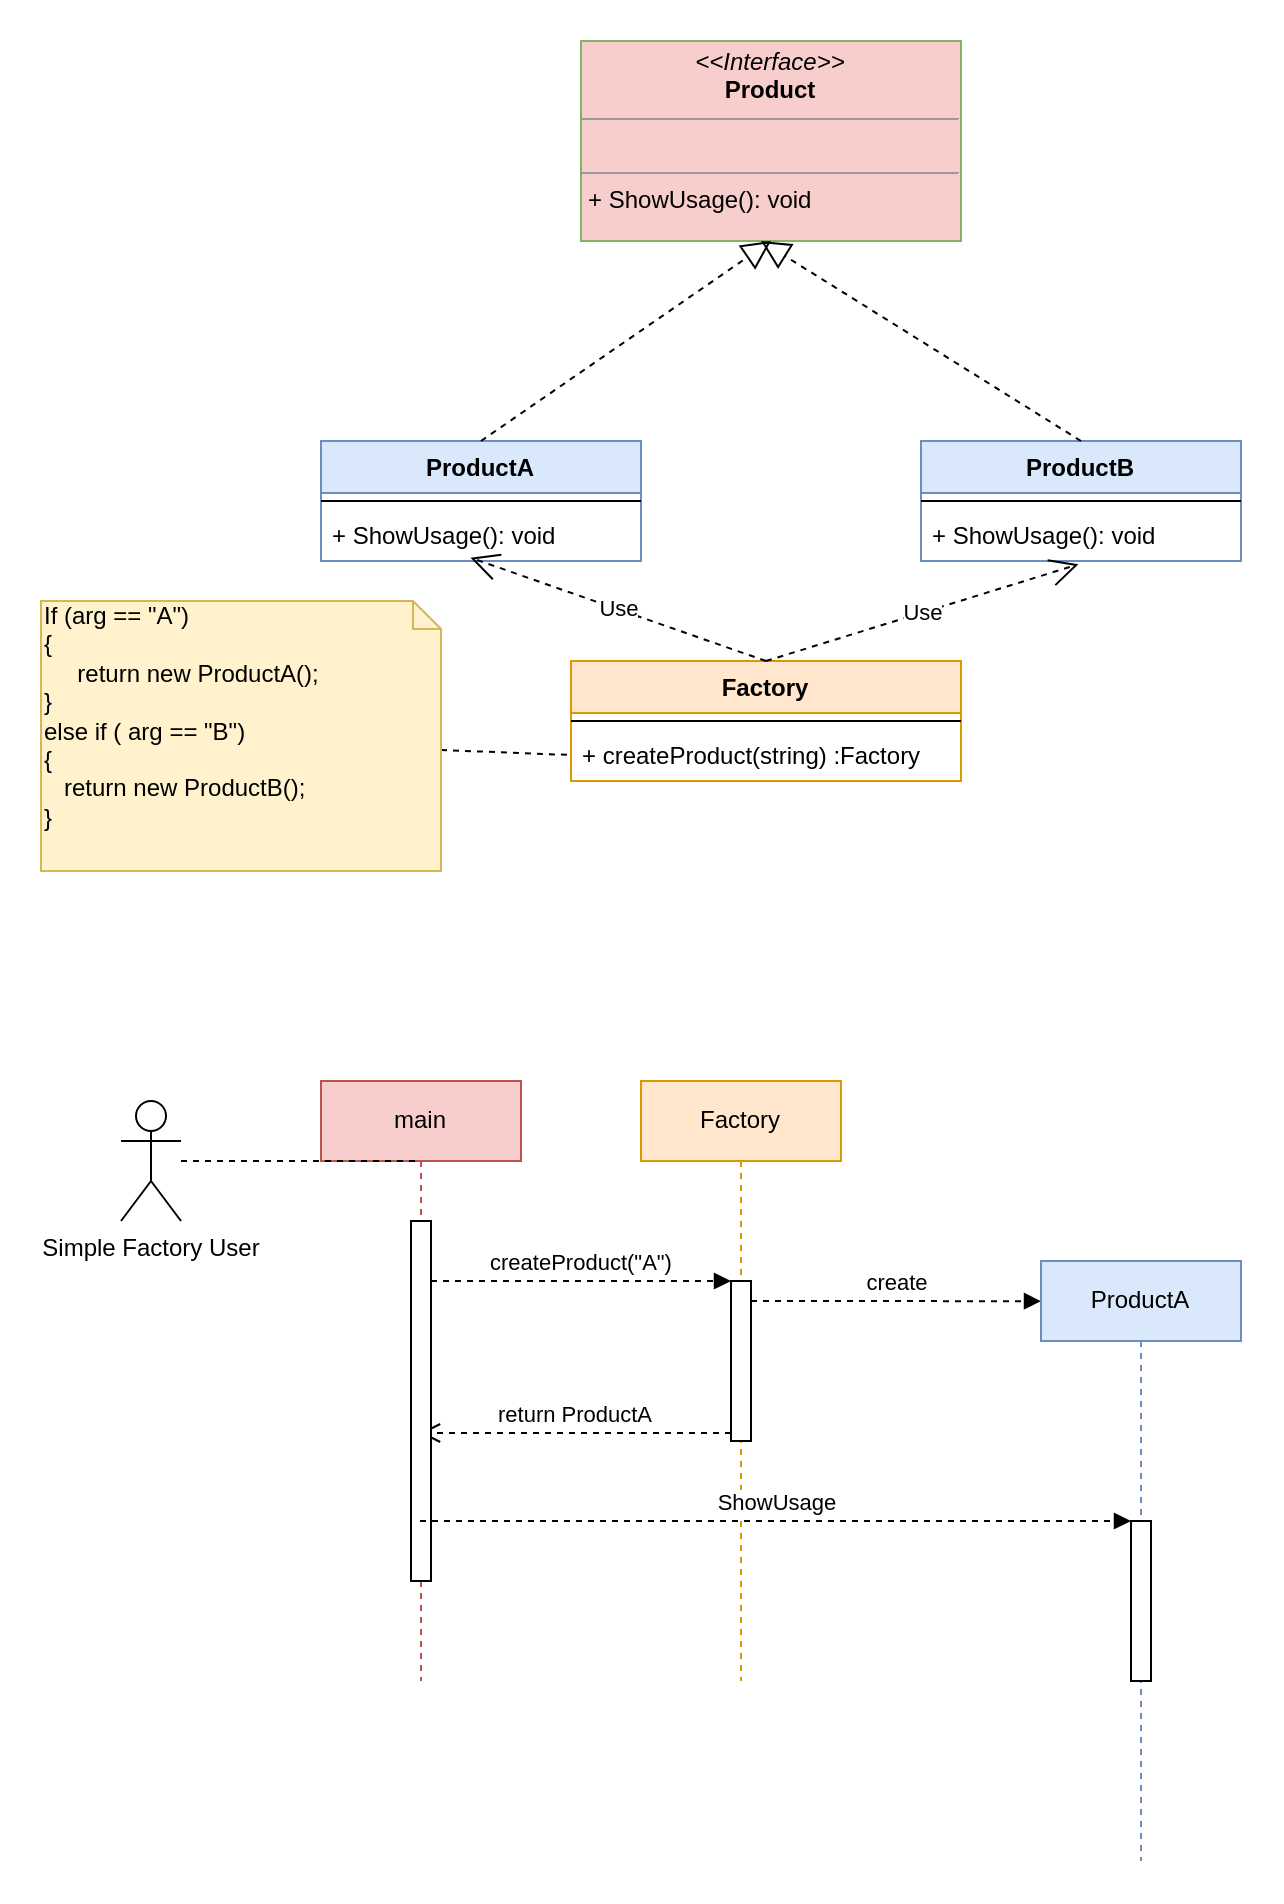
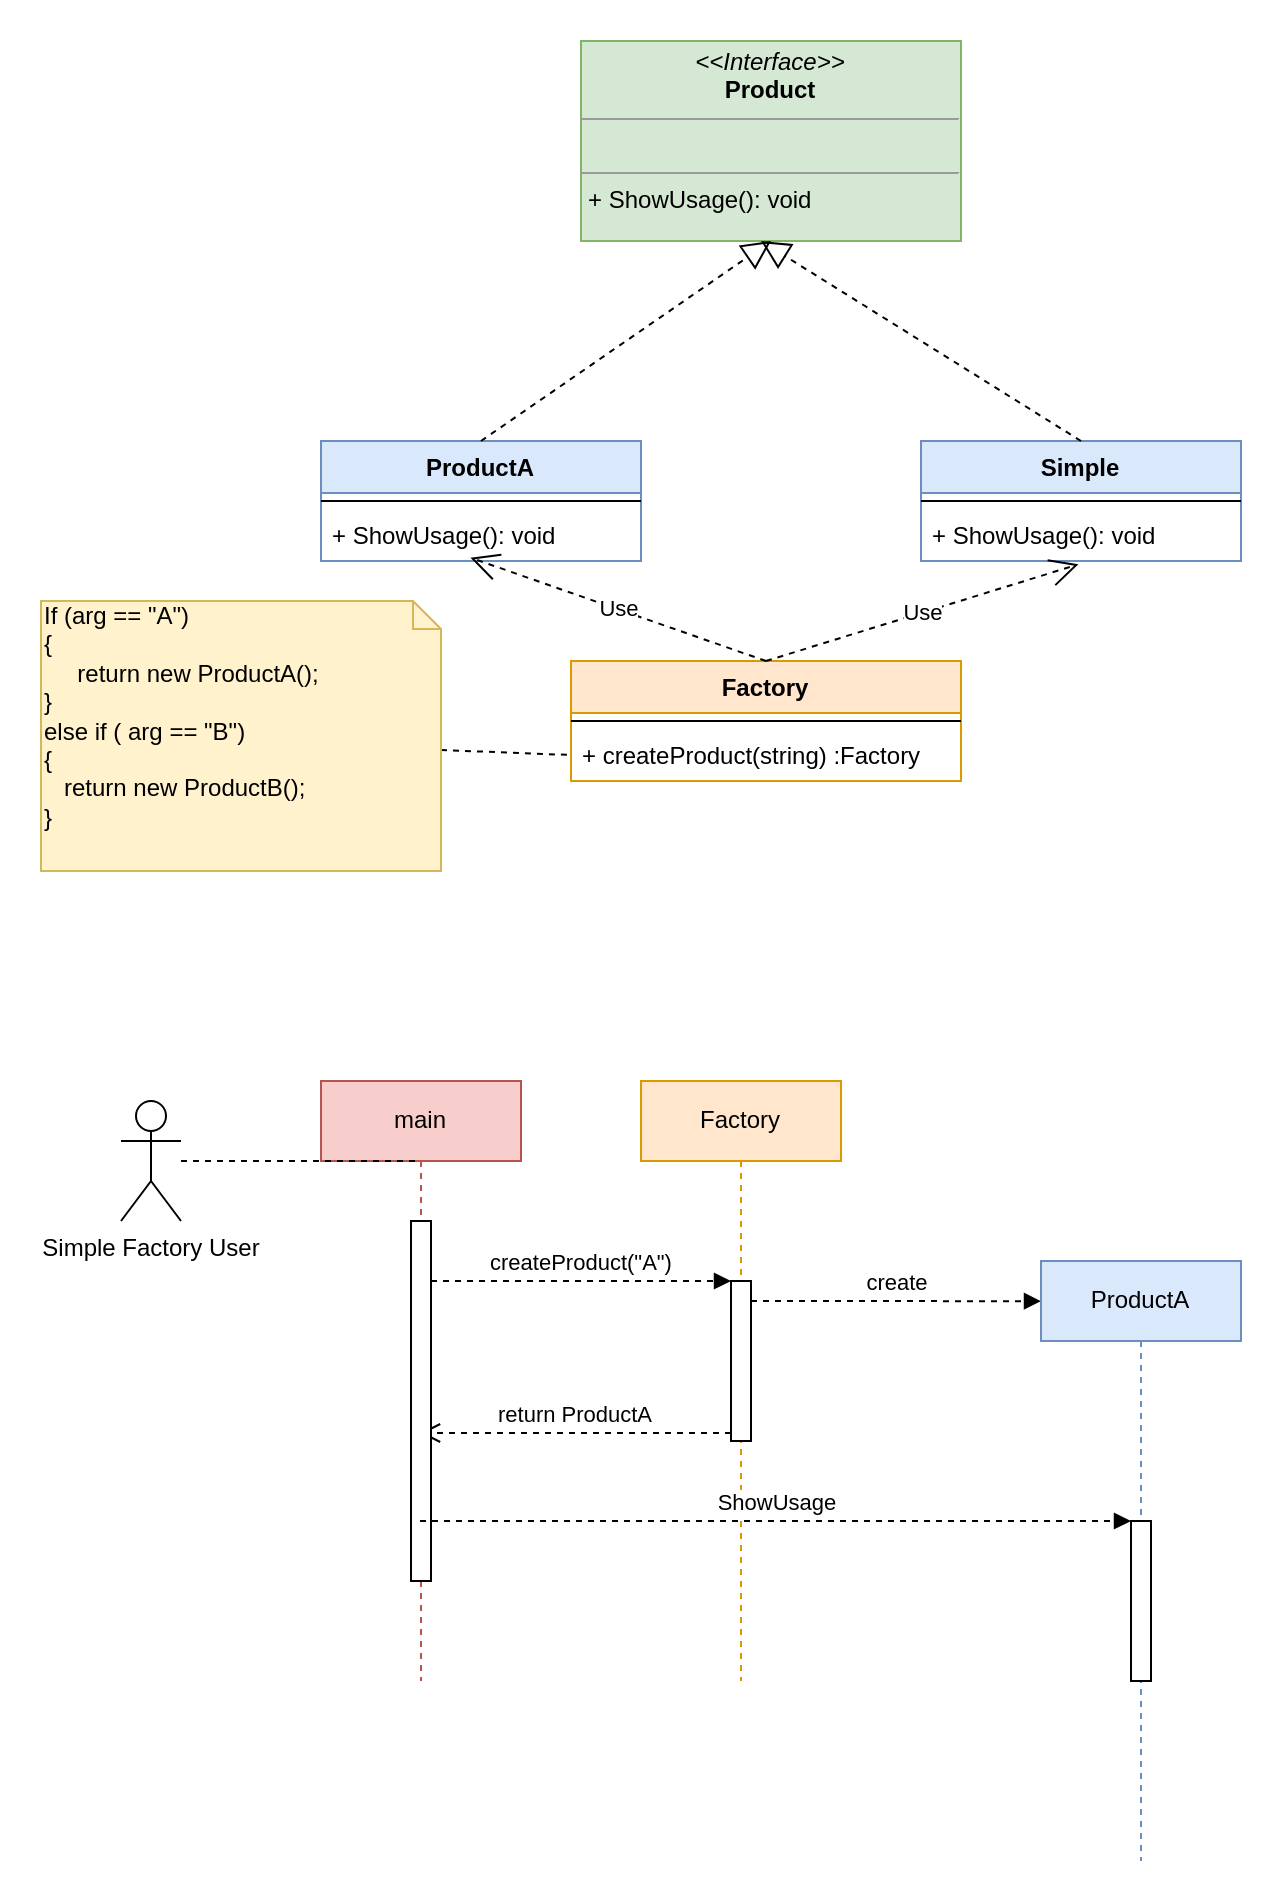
node "<<Interface>> Product + ShowUsage(): void": fillcolor #f8cecc -> #d5e8d4
node "ProductB": label "ProductB" -> "Simple"
